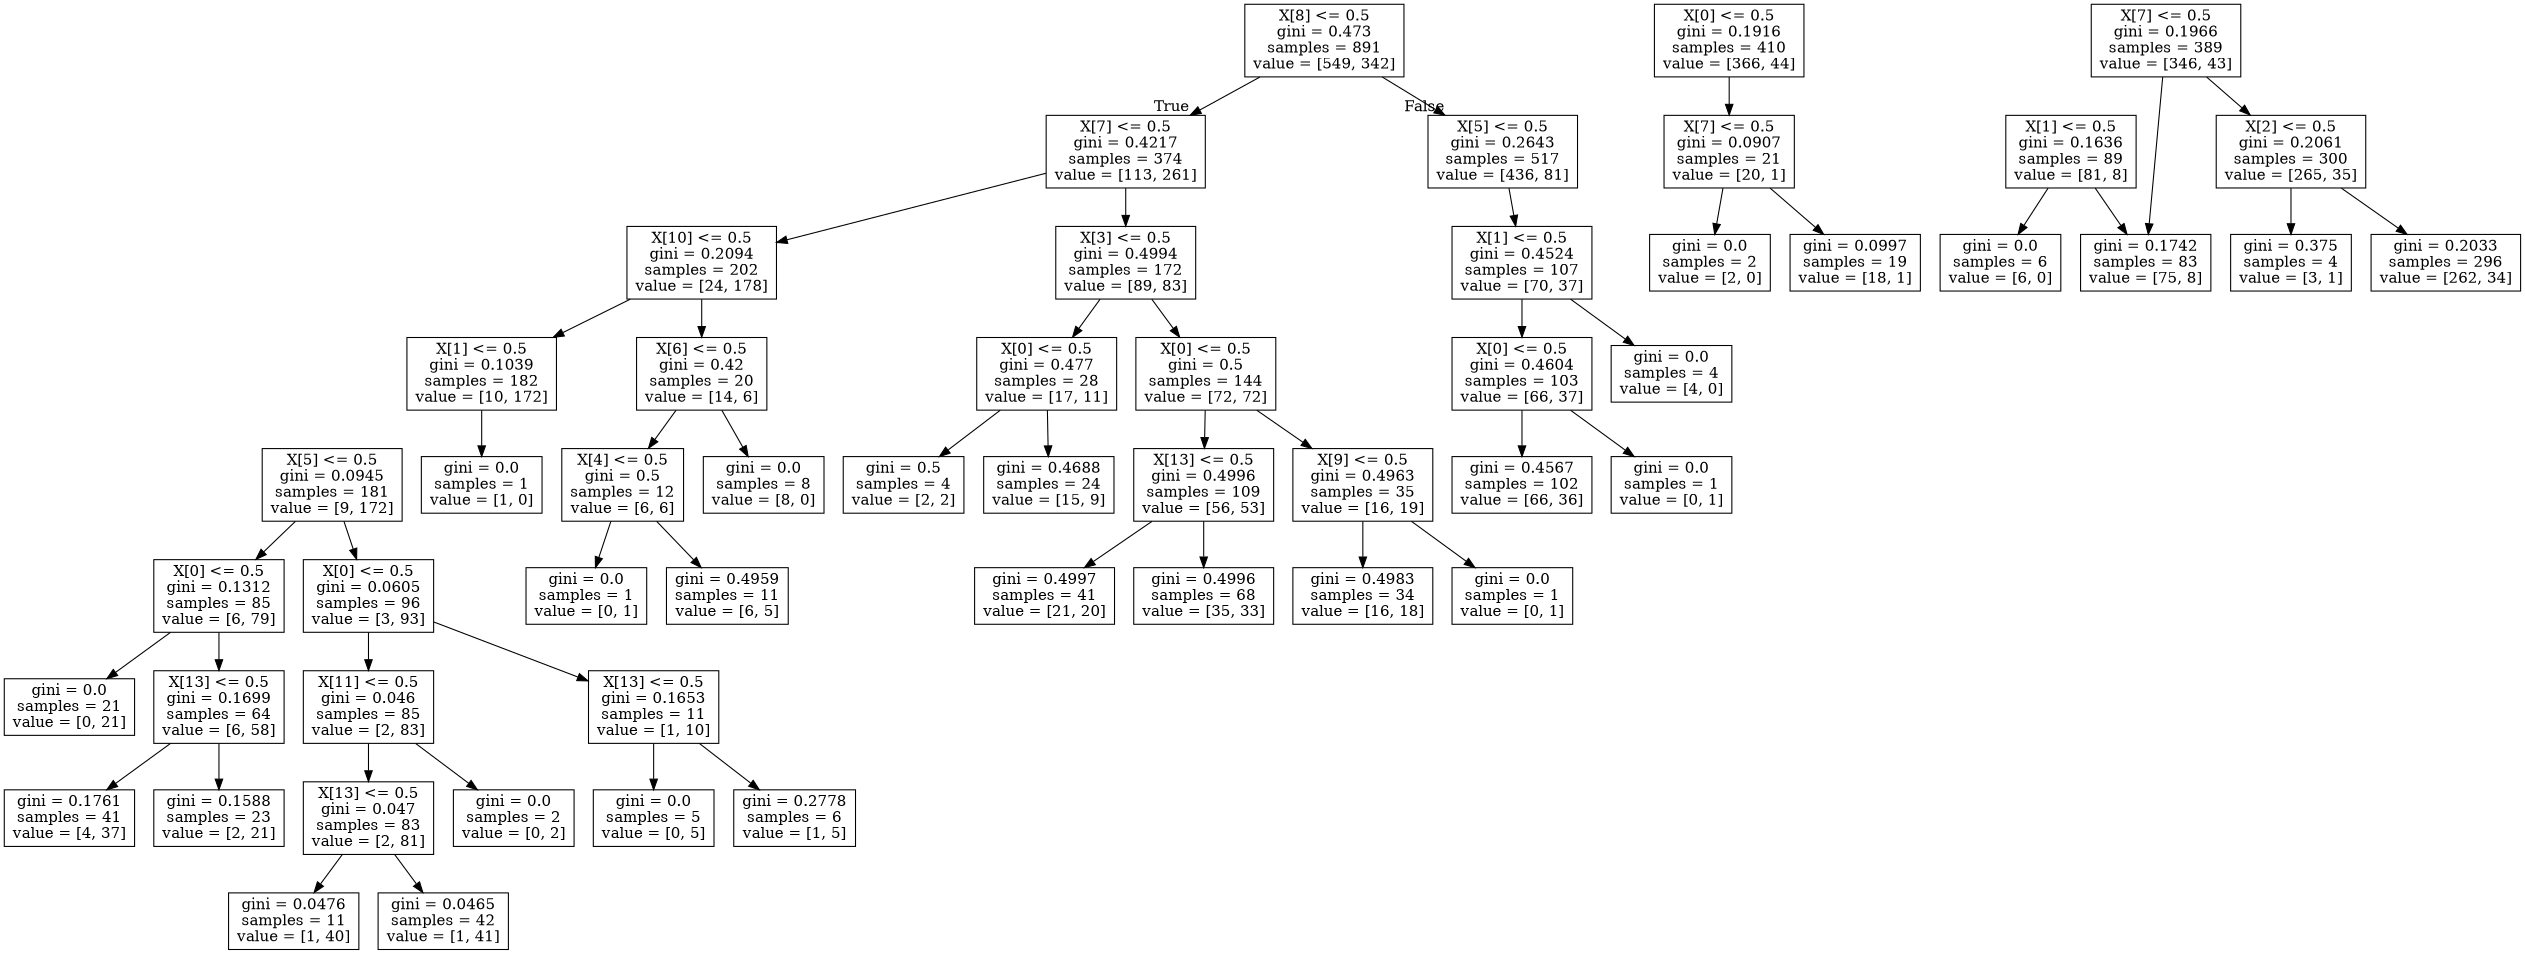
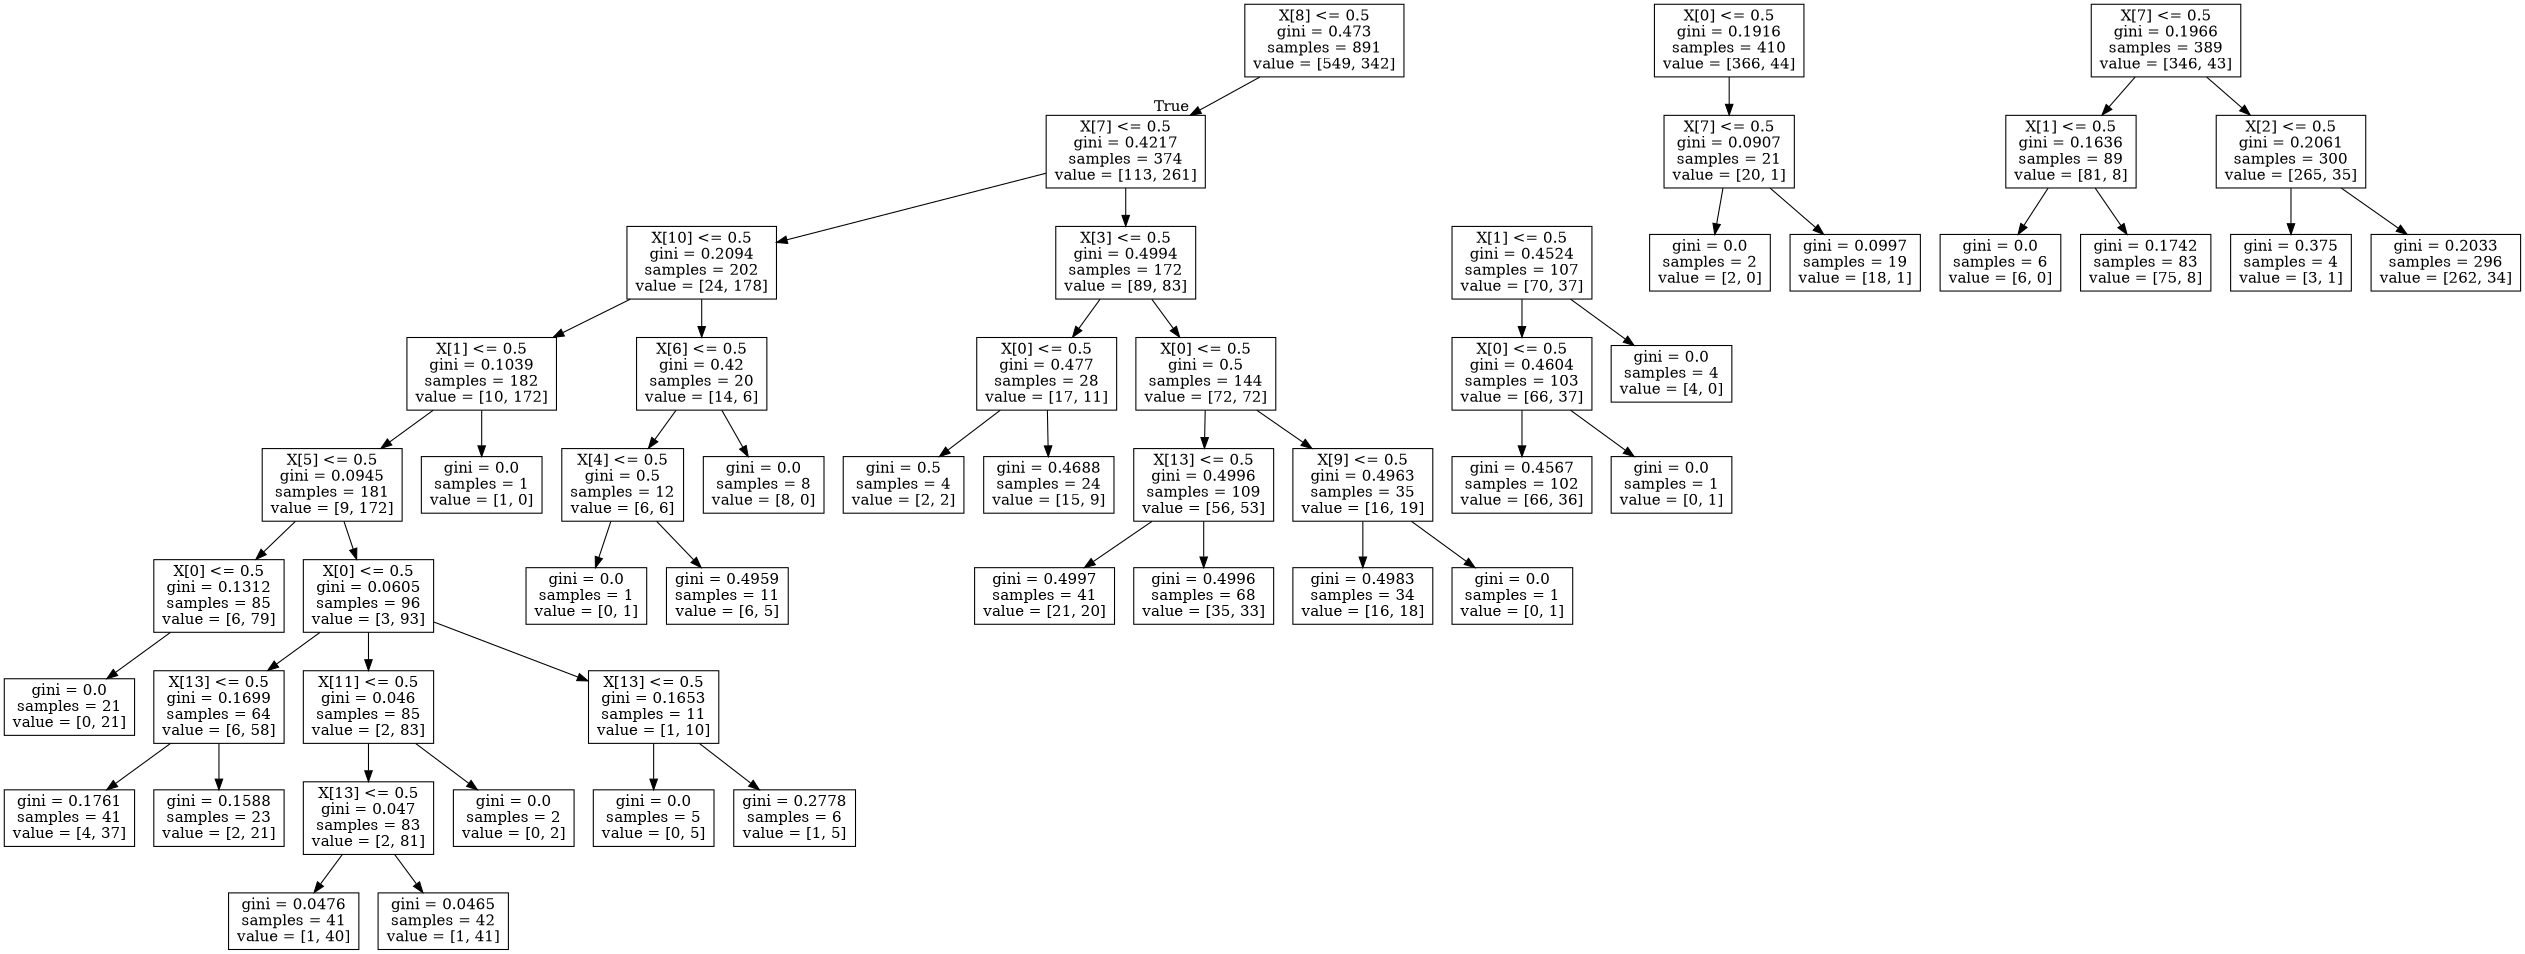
edge "X[7] <= 0.5 gini = 0.1966 samples = 389 value = [346, 43]" -> "gini = 0.1742 samples = 83 value = [75, 8]": now "X[7] <= 0.5 gini = 0.1966 samples = 389 value = [346, 43]" -> "X[1] <= 0.5 gini = 0.1636 samples = 89 value = [81, 8]"
node "X[5] <= 0.5 gini = 0.2643 samples = 517 value = [436, 81]": removed
edge "X[1] <= 0.5 gini = 0.1039 samples = 182 value = [10, 172]" -> "X[5] <= 0.5 gini = 0.0945 samples = 181 value = [9, 172]": added
edge "X[0] <= 0.5 gini = 0.1312 samples = 85 value = [6, 79]" -> "X[13] <= 0.5 gini = 0.1699 samples = 64 value = [6, 58]": now "X[0] <= 0.5 gini = 0.0605 samples = 96 value = [3, 93]" -> "X[13] <= 0.5 gini = 0.1699 samples = 64 value = [6, 58]"
node "gini = 0.0476 samples = 11 value = [1, 40]": label "gini = 0.0476 samples = 11 value = [1, 40]" -> "gini = 0.0476 samples = 41 value = [1, 40]"
